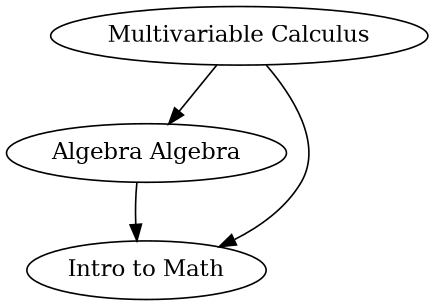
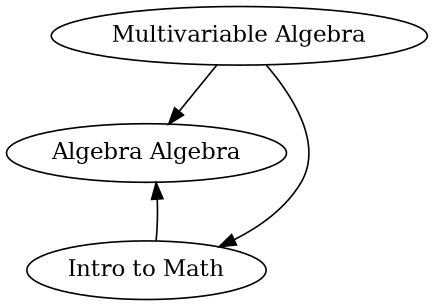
node "Multivariable Calculus": label "Multivariable Calculus" -> "Multivariable Algebra"
edge "Algebra Algebra" -> "Intro to Math": reversed
